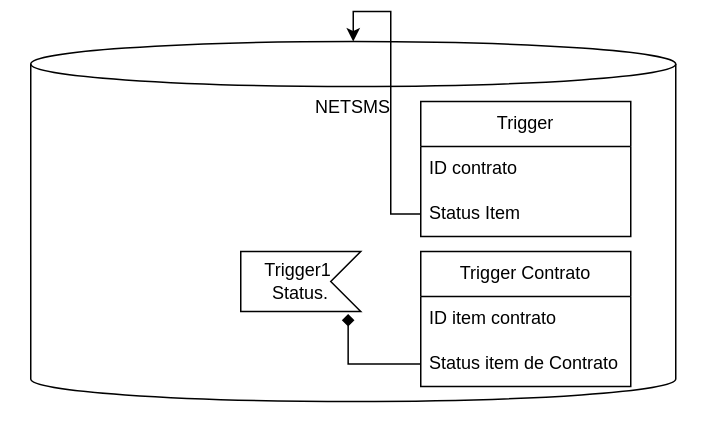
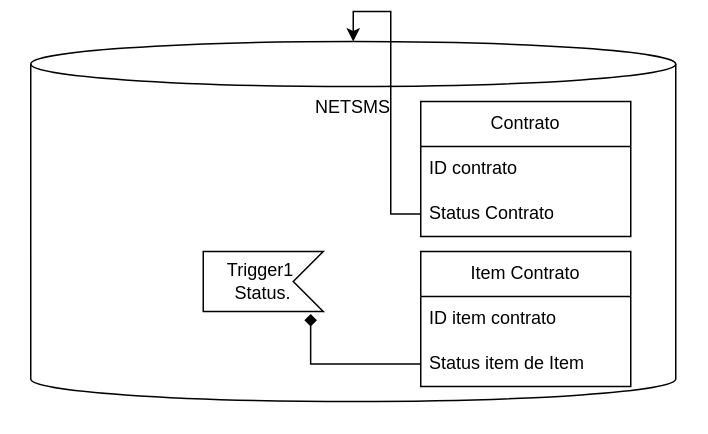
node "Trigger": label "Trigger" -> "Contrato"
node "Status Item": label "Status Item" -> "Status Contrato"
node "Trigger Contrato": label "Trigger Contrato" -> "Item Contrato"
node "Trigger1 Status.": moved (301, 281) -> (263, 281)
node "Status item de Contrato": label "Status item de Contrato" -> "Status item de Item"
